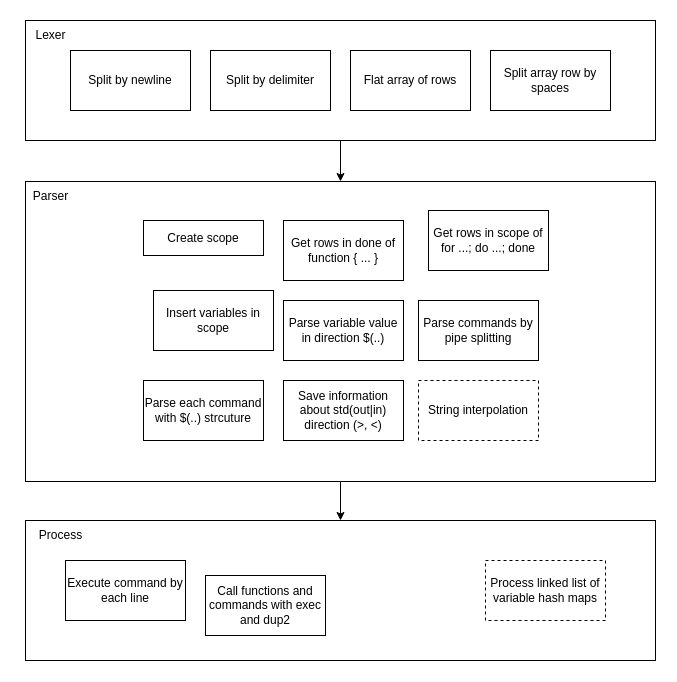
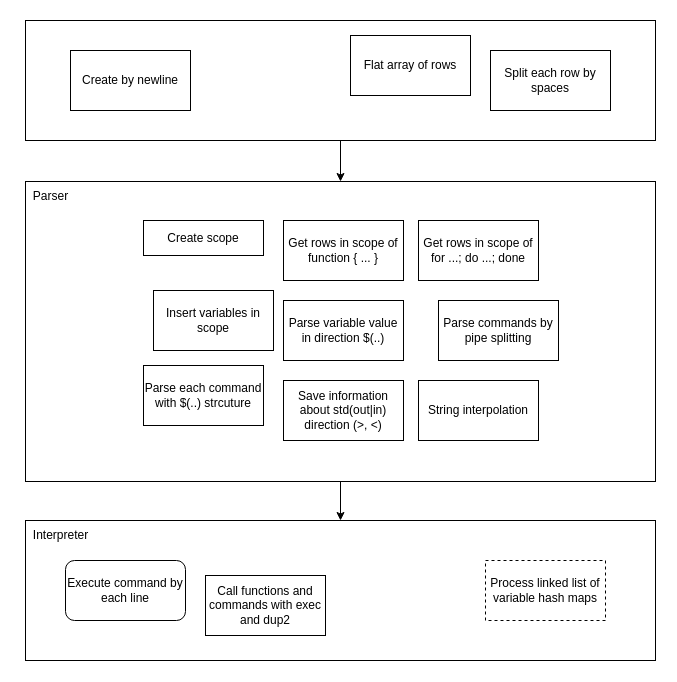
node "Lexer": removed
node "Split by newline": label "Split by newline" -> "Create by newline"
node "Split by delimiter": removed
node "Flat array of rows": moved (411, 81) -> (411, 66)
node "Split array row by spaces": label "Split array row by spaces" -> "Split each row by spaces"
node "Get rows in scope of for ...; do ...; done": moved (489, 241) -> (479, 251)
node "Get rows in done of function { ... }": label "Get rows in done of function { ... }" -> "Get rows in scope of function { ... }"
node "Parse commands by pipe splitting": moved (479, 331) -> (499, 331)
node "Parse each command with $(..) strcuture": moved (204, 411) -> (204, 396)
node "String interpolation": style dashed -> solid
node "Process": label "Process" -> "Interpreter"
node "Execute command by each line": shape rectangle -> rounded rectangle
